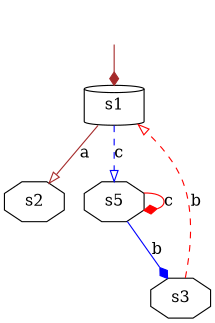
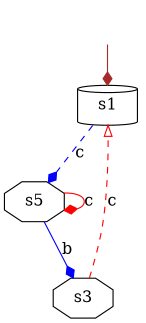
edge "s1" -> "s5": arrowhead onormal -> diamond
node "s2": removed
edge "s3" -> "s1": label "b" -> "c"
